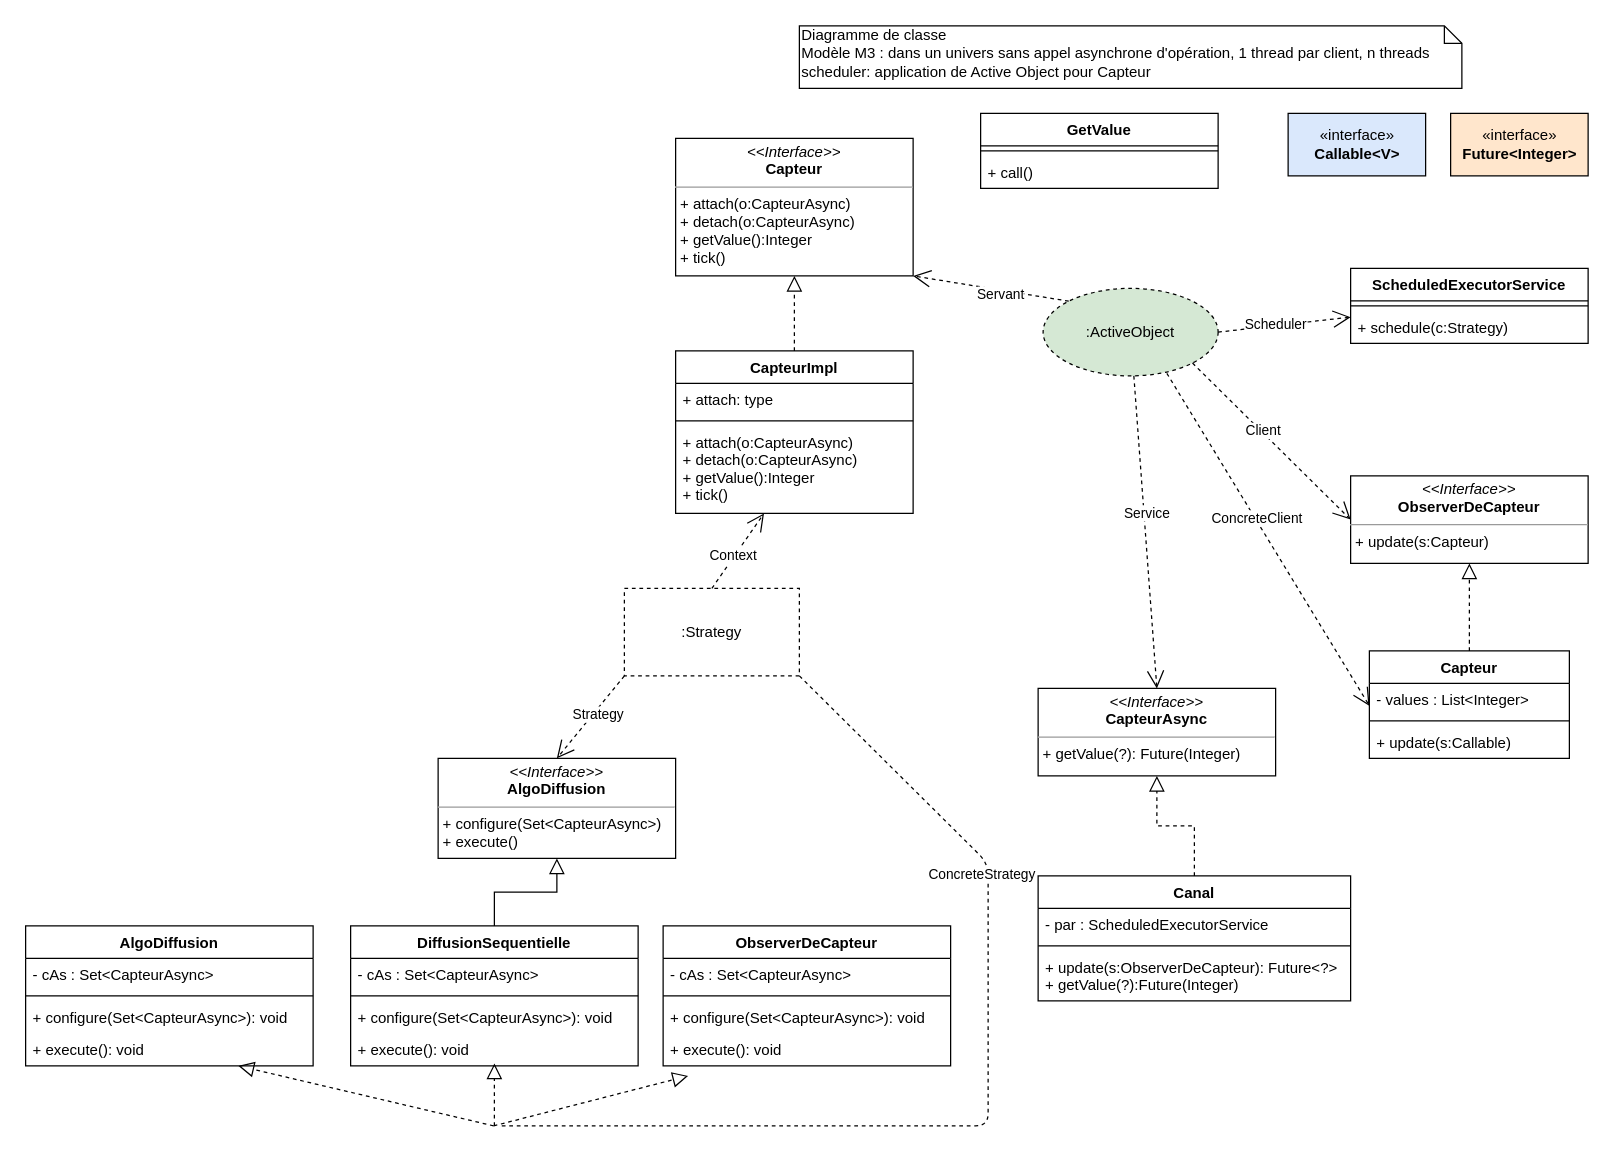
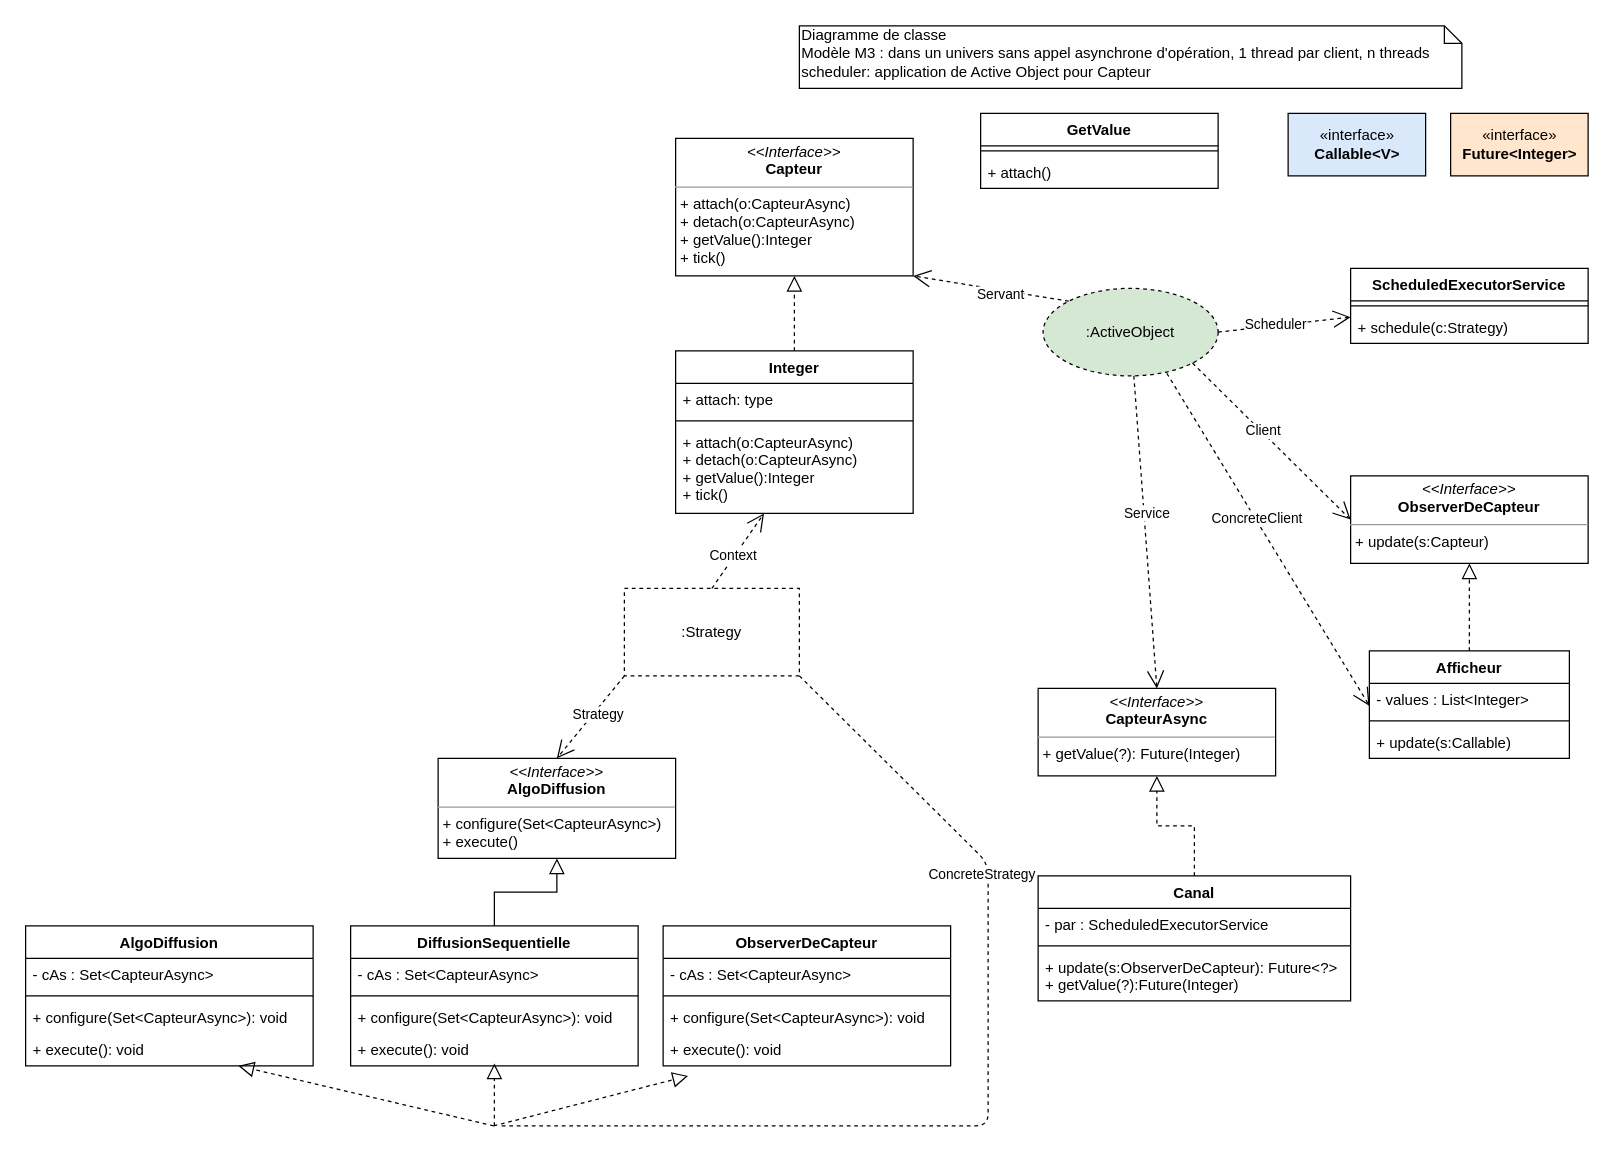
node "+ call()": label "+ call()" -> "+ attach()"
node "CapteurImpl": label "CapteurImpl" -> "Integer"
node "Capteur": label "Capteur" -> "Afficheur"
